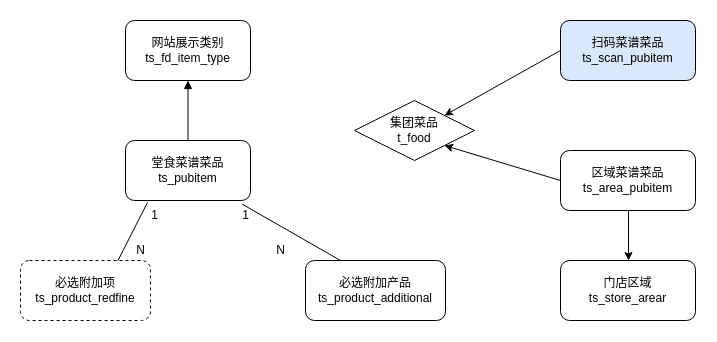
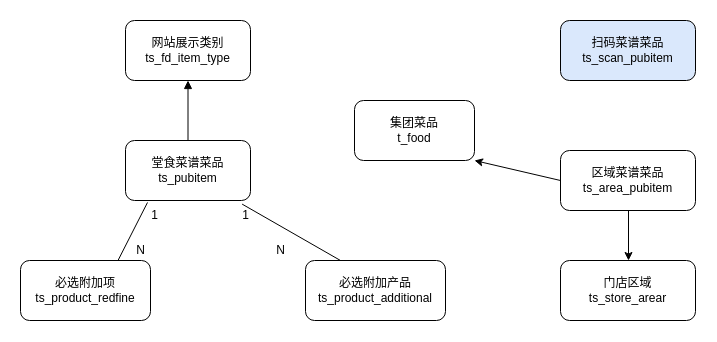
edge "扫码菜谱菜品 ts_scan_pubitem" -> "集团菜品 t_food": removed
node "集团菜品 t_food": shape diamond -> rounded rectangle
node "必选附加项 ts_product_redfine": style dashed -> solid
